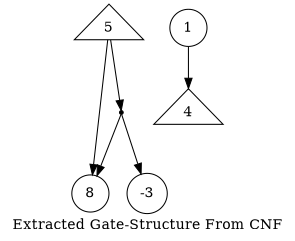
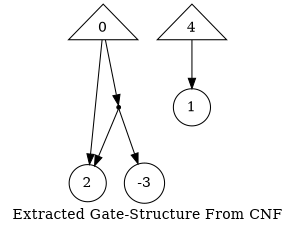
node "5": label "5" -> "0"
edge "1" -> "4": reversed
node "8": label "8" -> "2"
